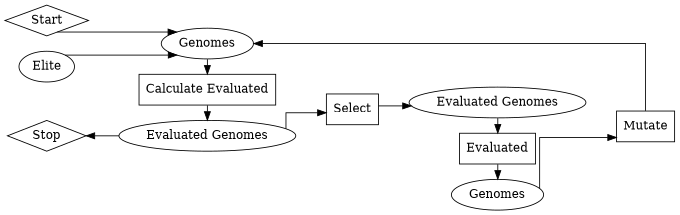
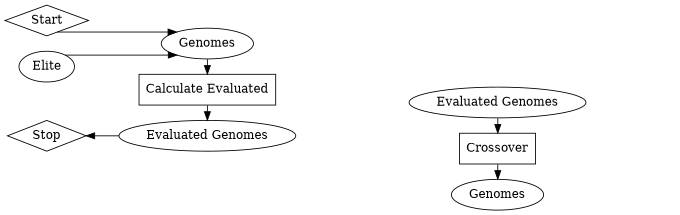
node "Select": removed
node "Mutate": removed
node "Evaluated": label "Evaluated" -> "Crossover"
